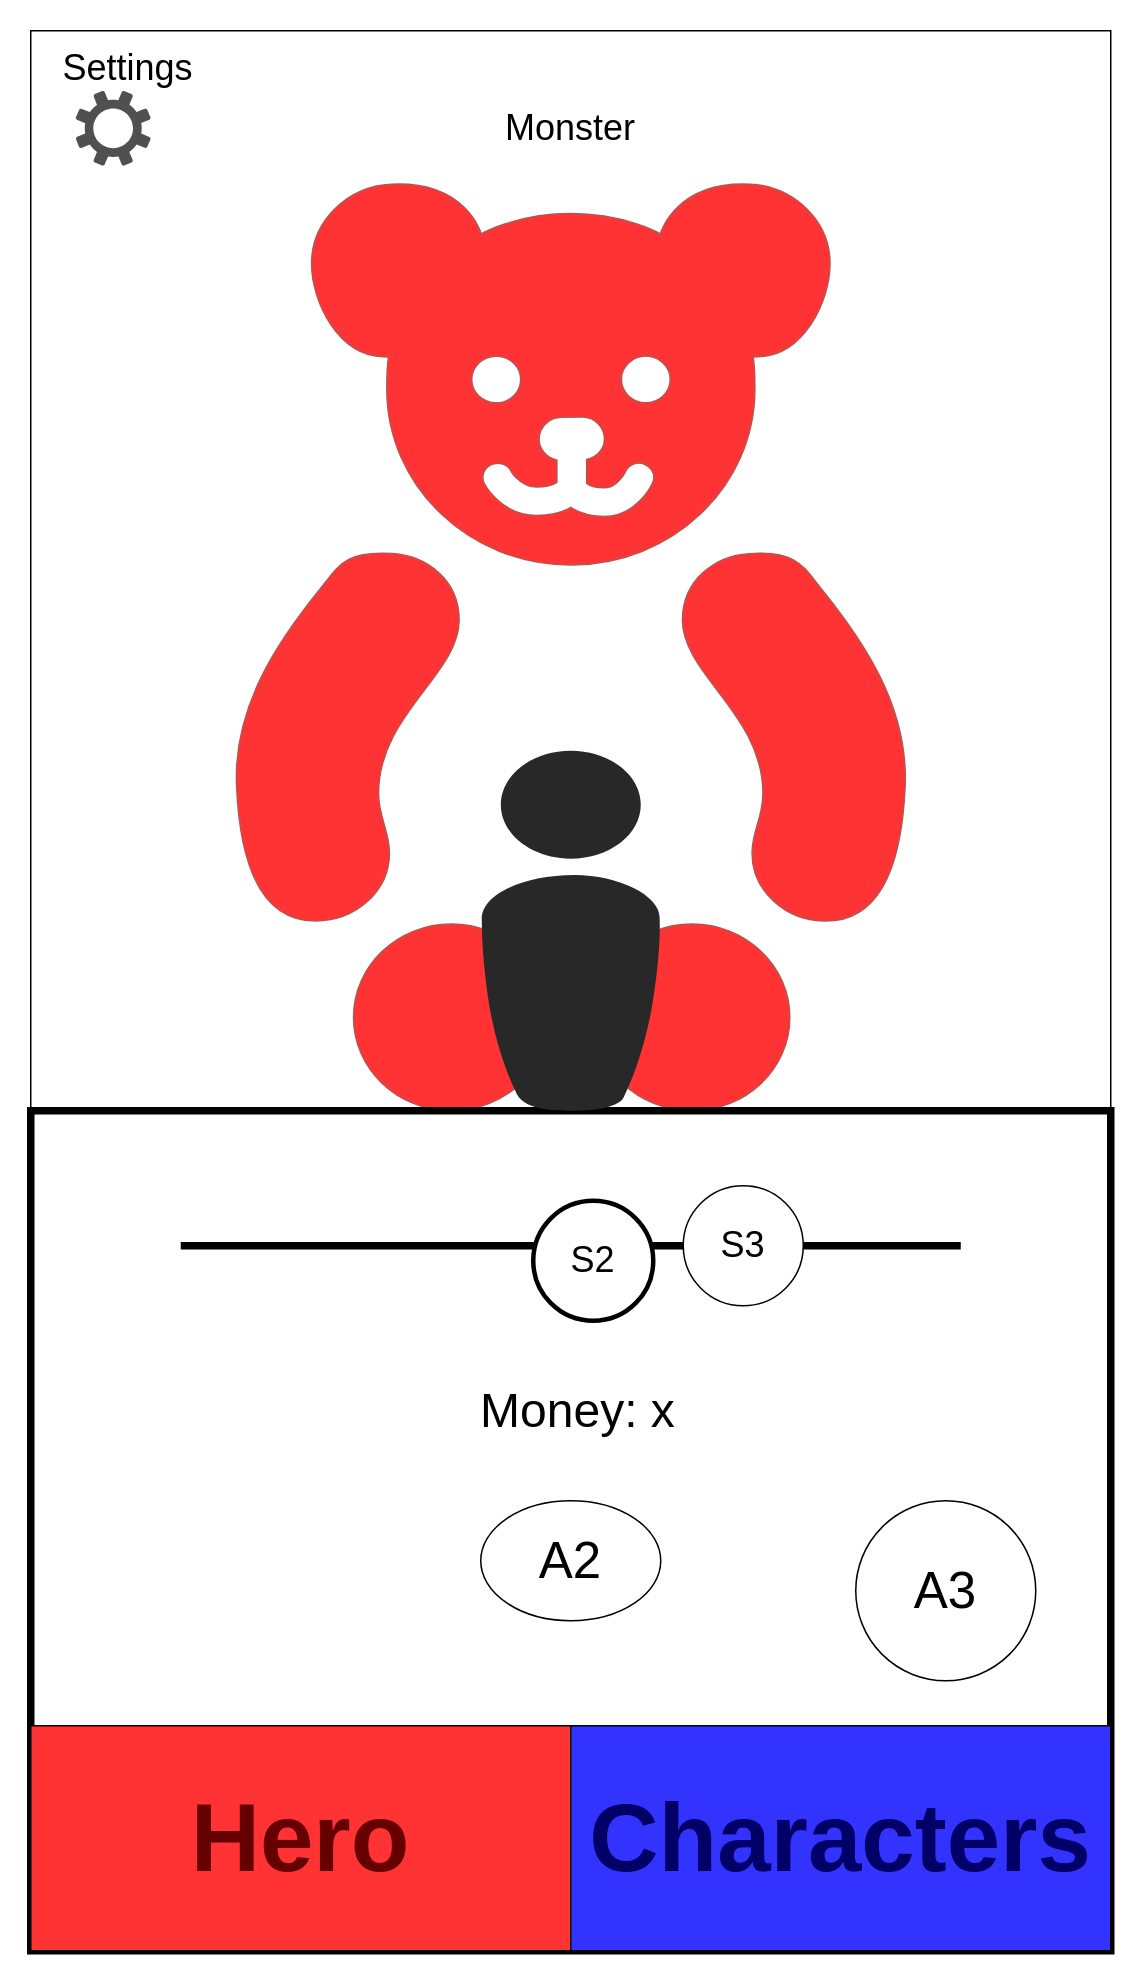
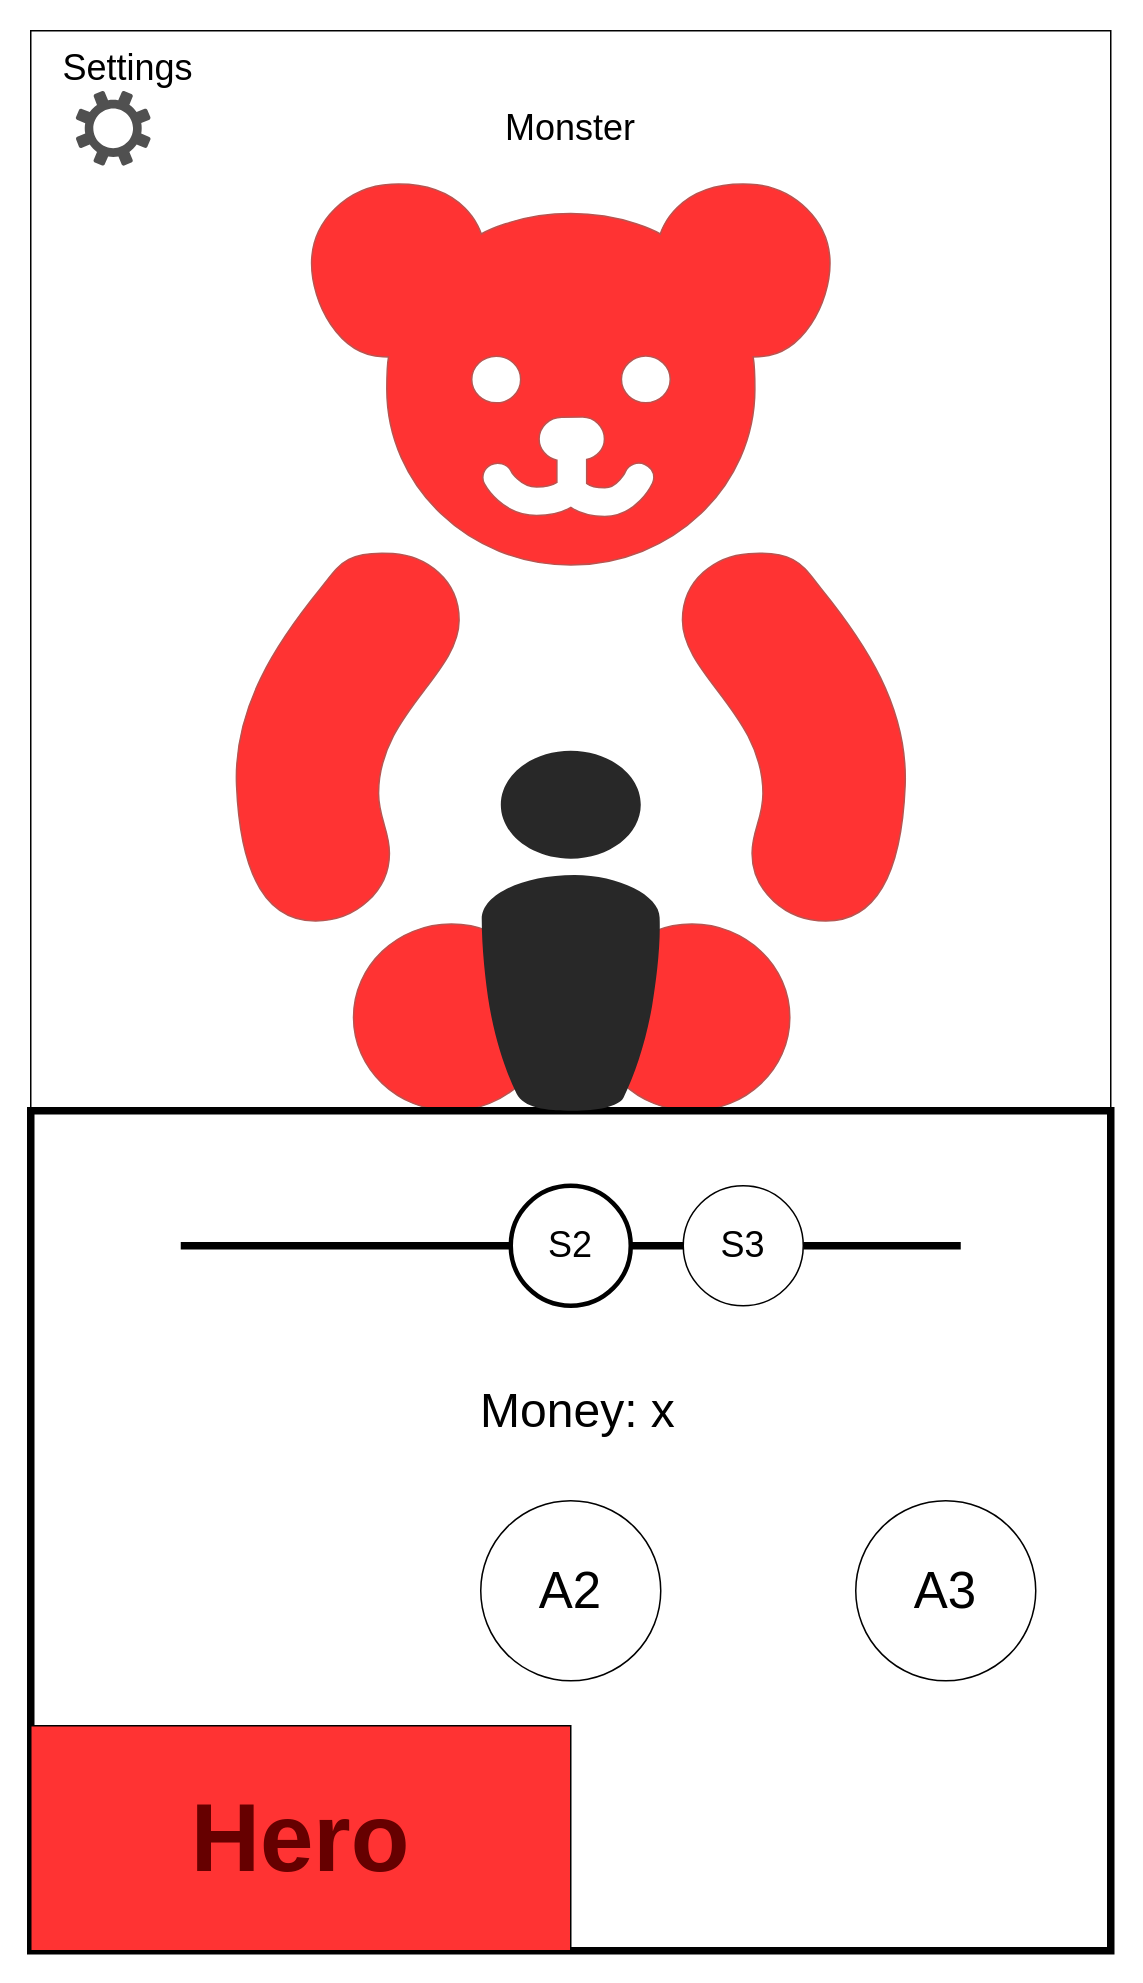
node "S2": moved (593, 1261) -> (571, 1246)
node "A2": size 180x120 -> 180x180
node "Characters": removed
